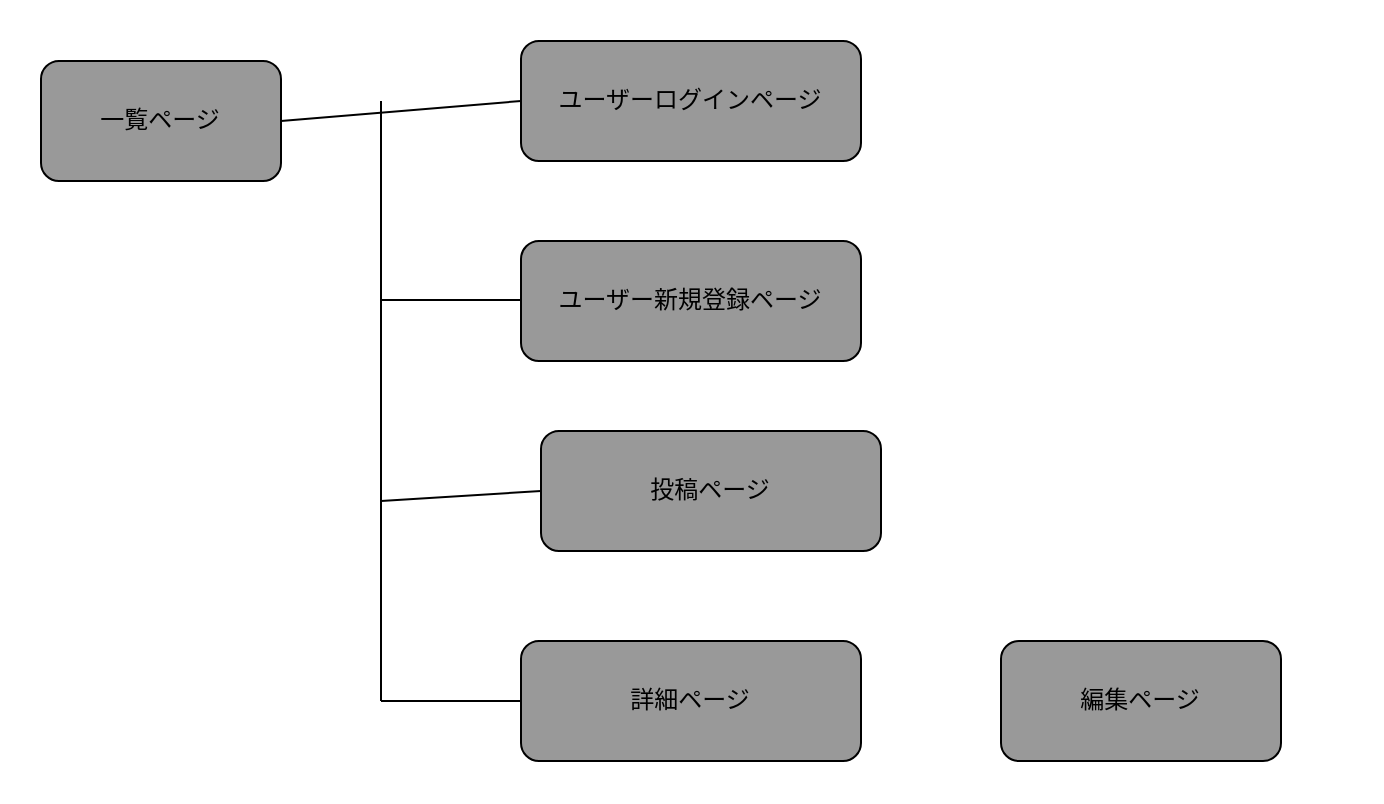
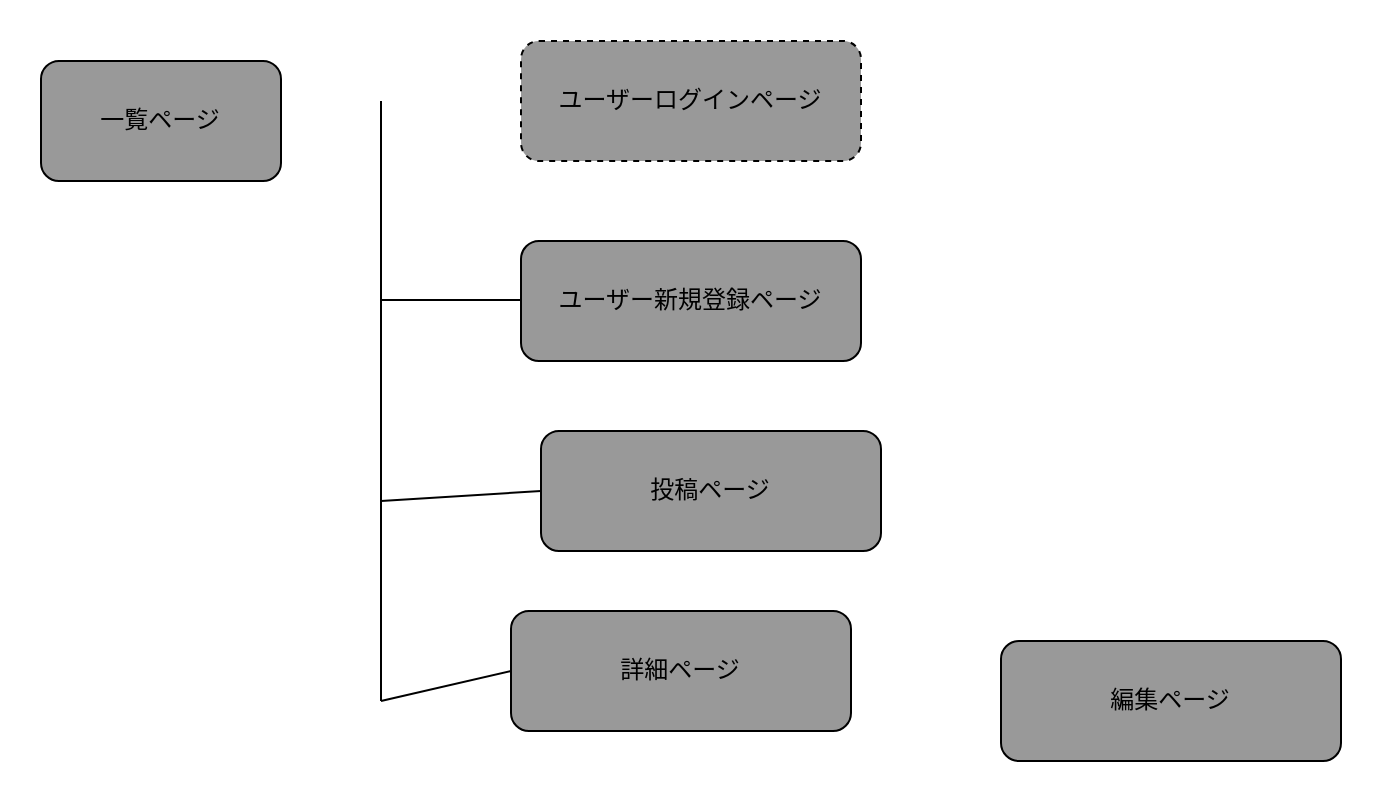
node "ユーザーログインページ": style solid -> dashed
edge "ユーザーログインページ" -- "一覧ページ": removed
node "詳細ページ": moved (691, 701) -> (681, 671)
node "編集ページ": size 280x120 -> 340x120
